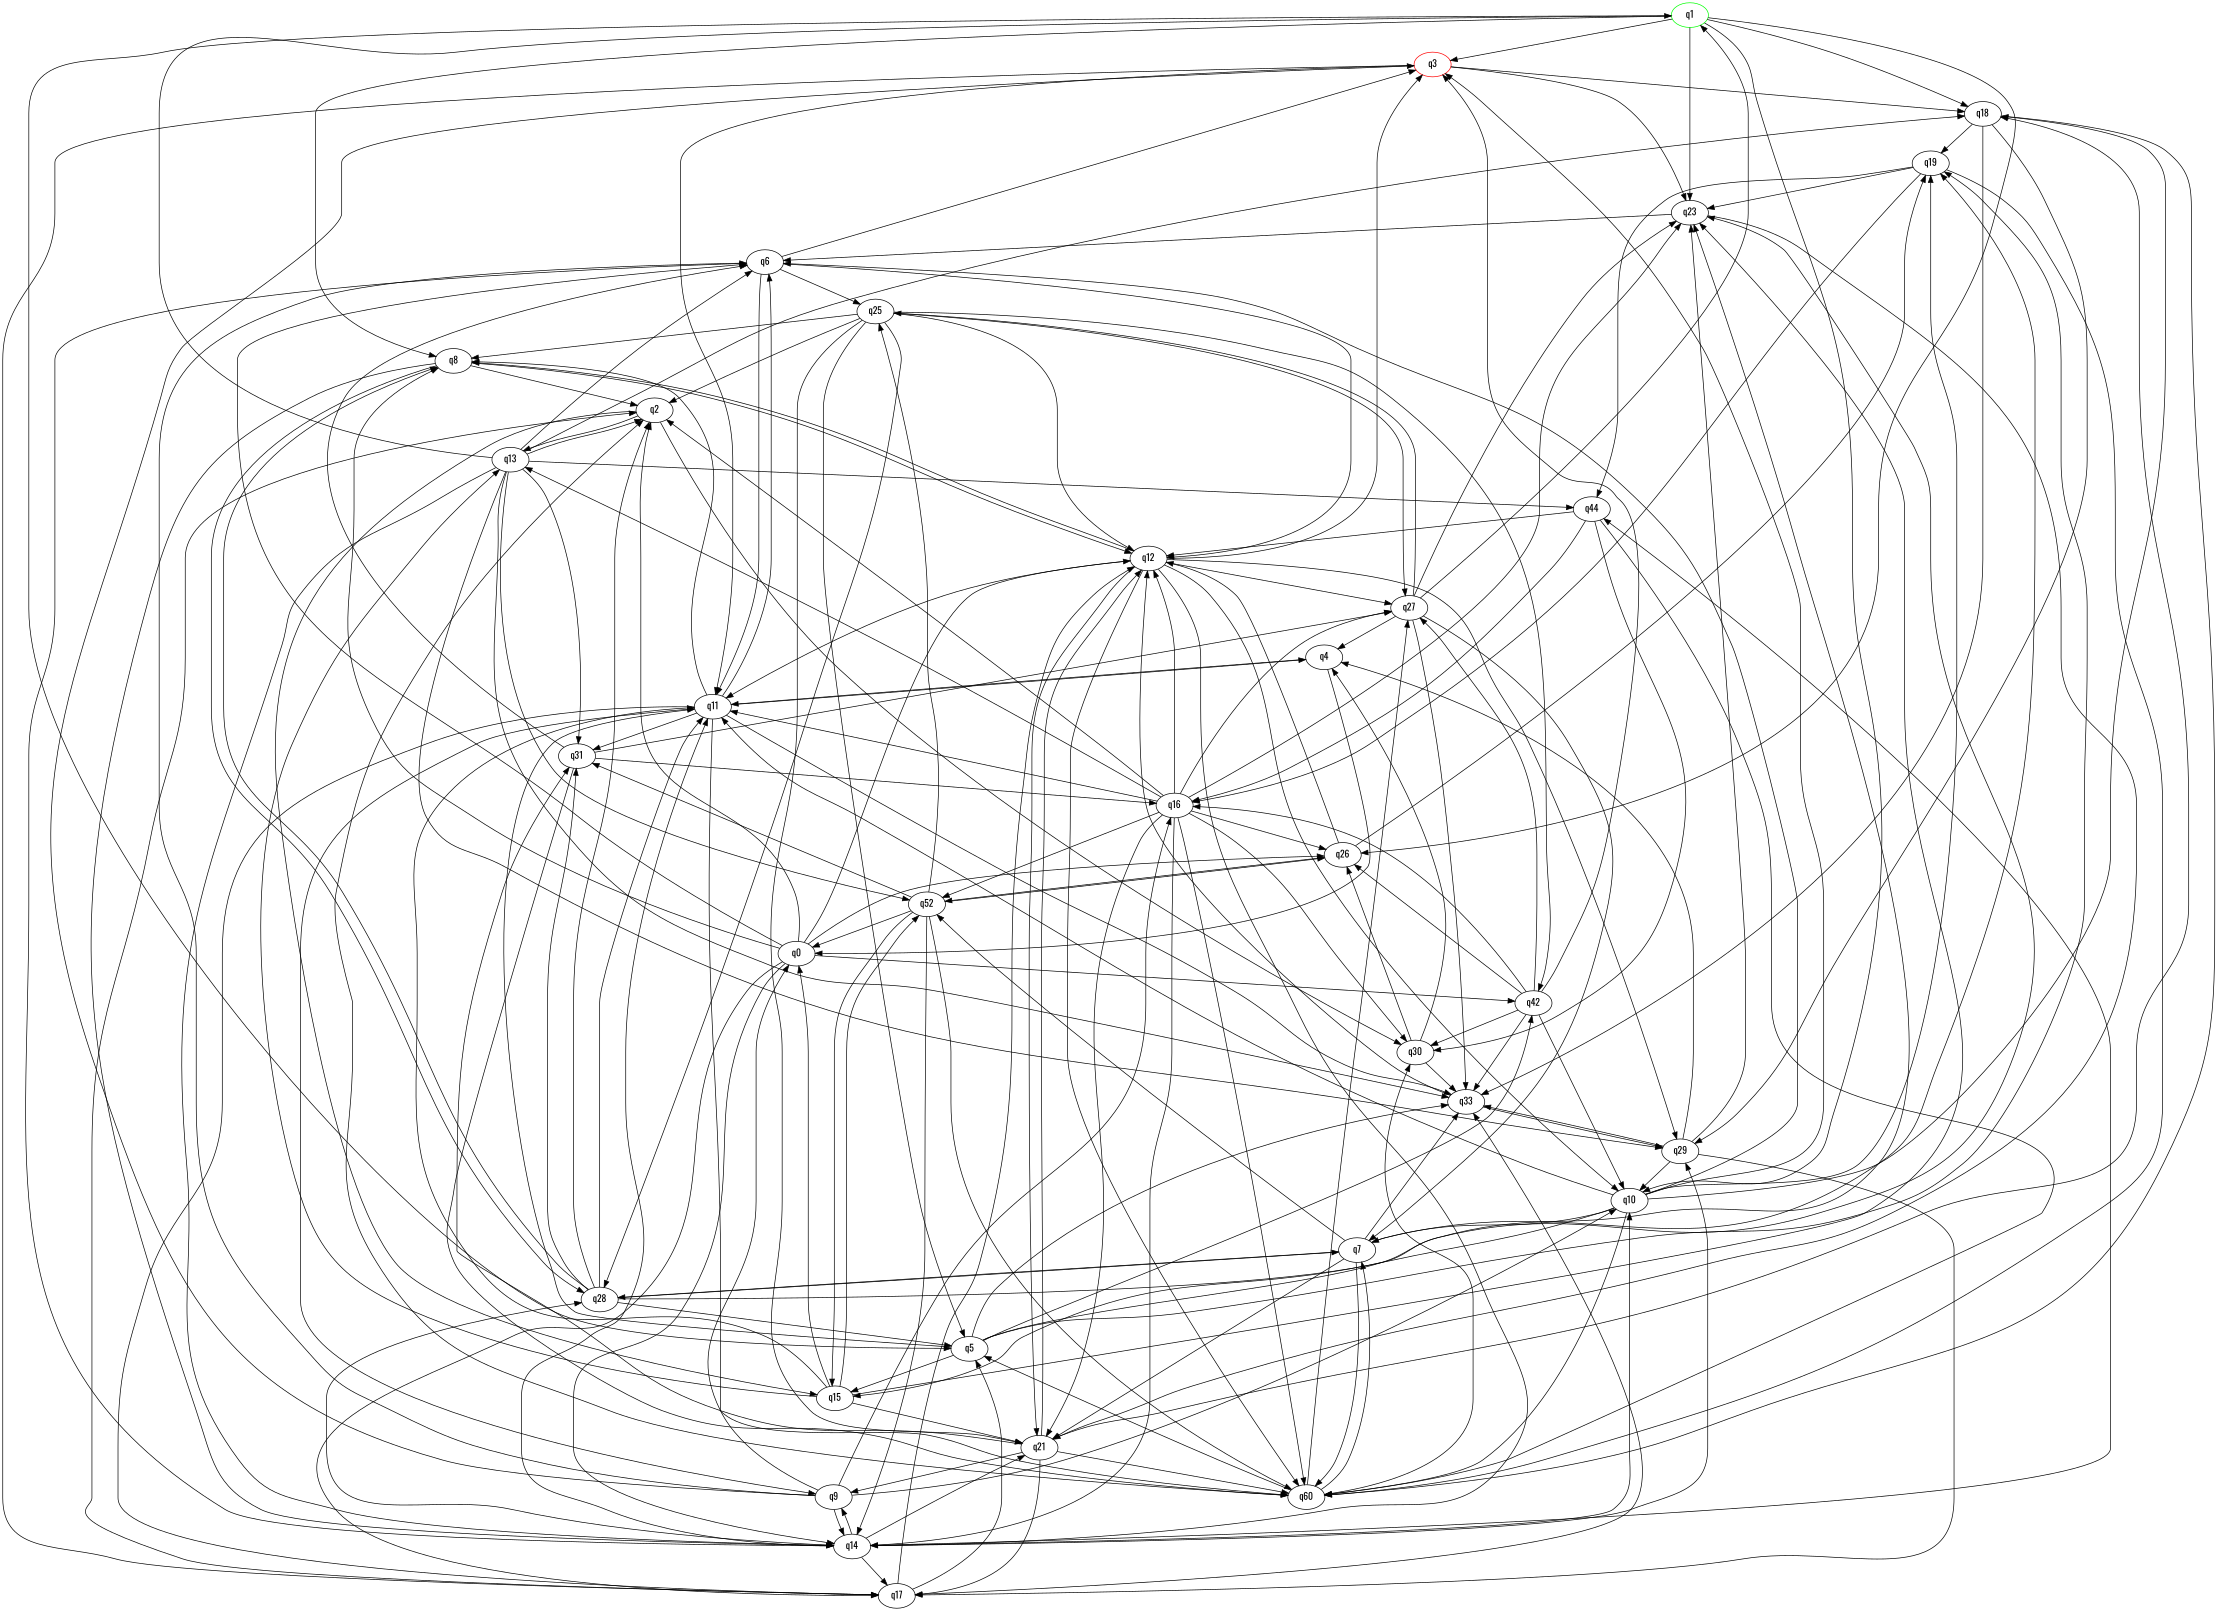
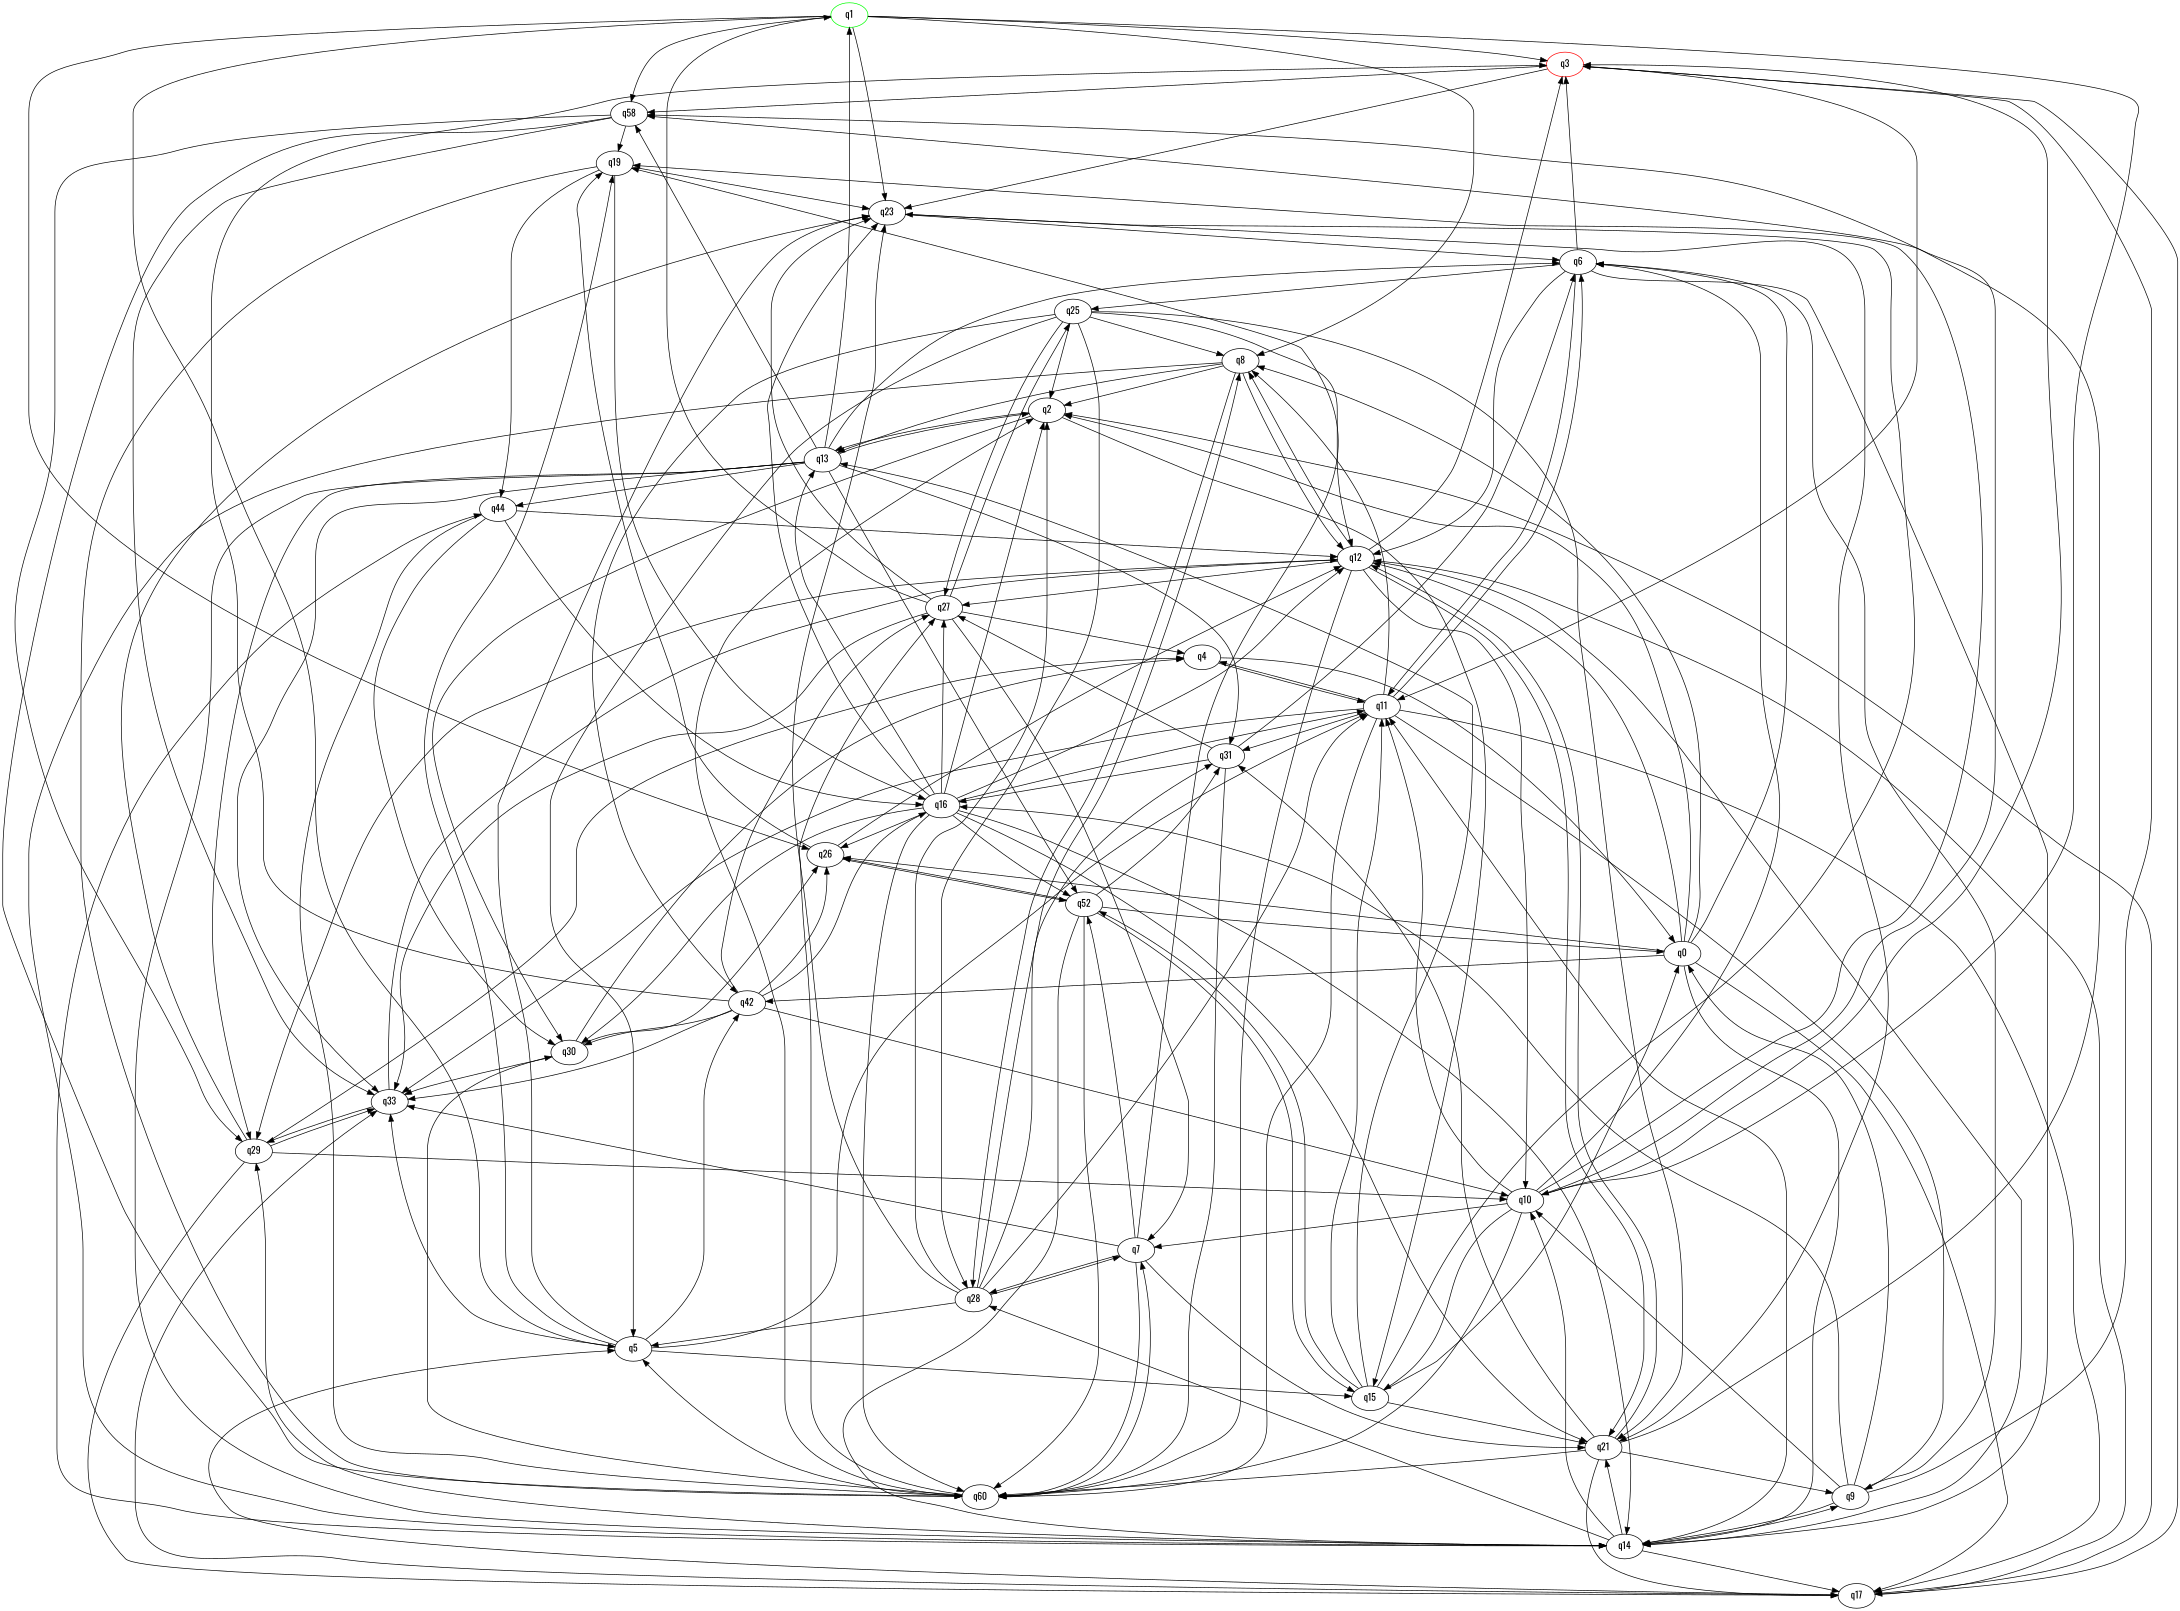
node "q18": label "q18" -> "q58"
edge "q8" -> "q13": added
edge "q12" -> "q11": removed
edge "q52" -> "q25": removed
